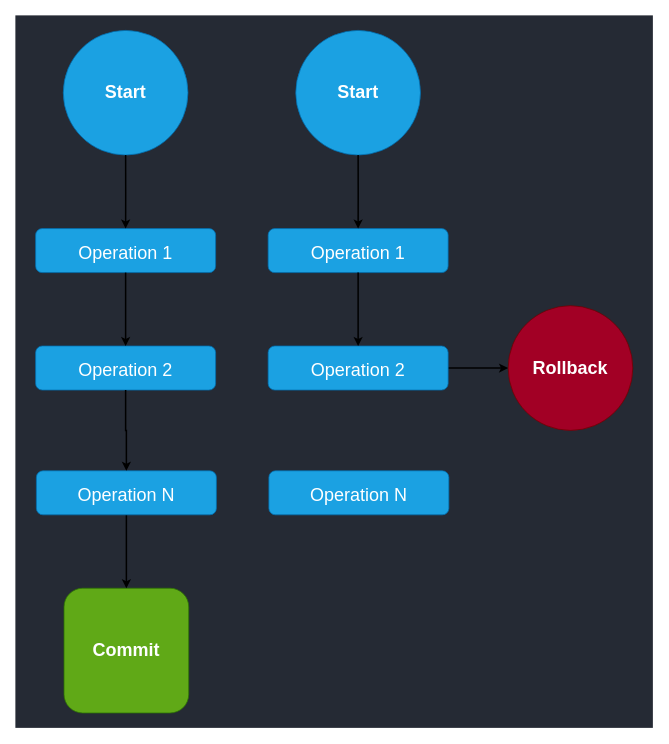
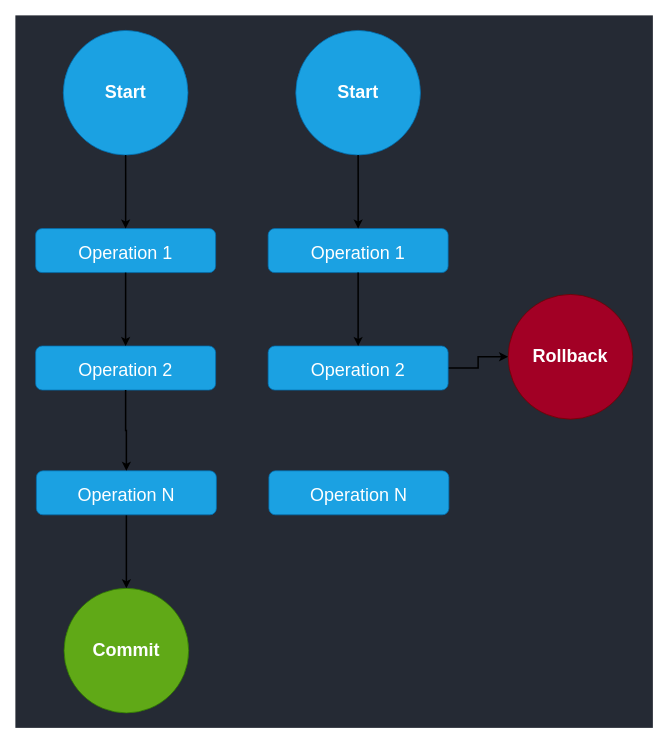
node "Rollback": moved (570, 368) -> (570, 357)
node "Commit": shape rounded rectangle -> ellipse
